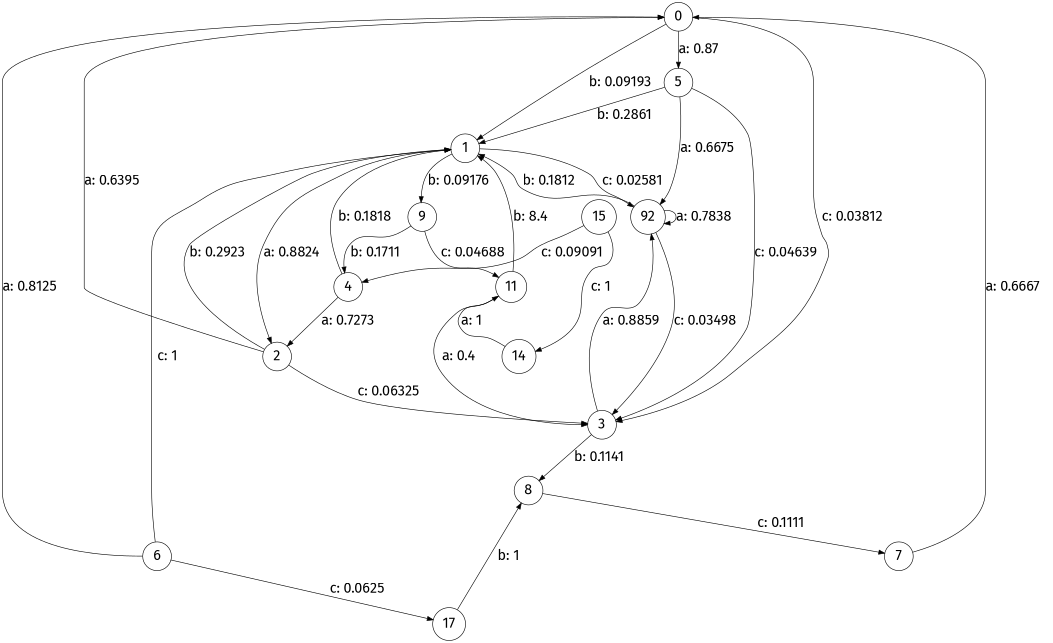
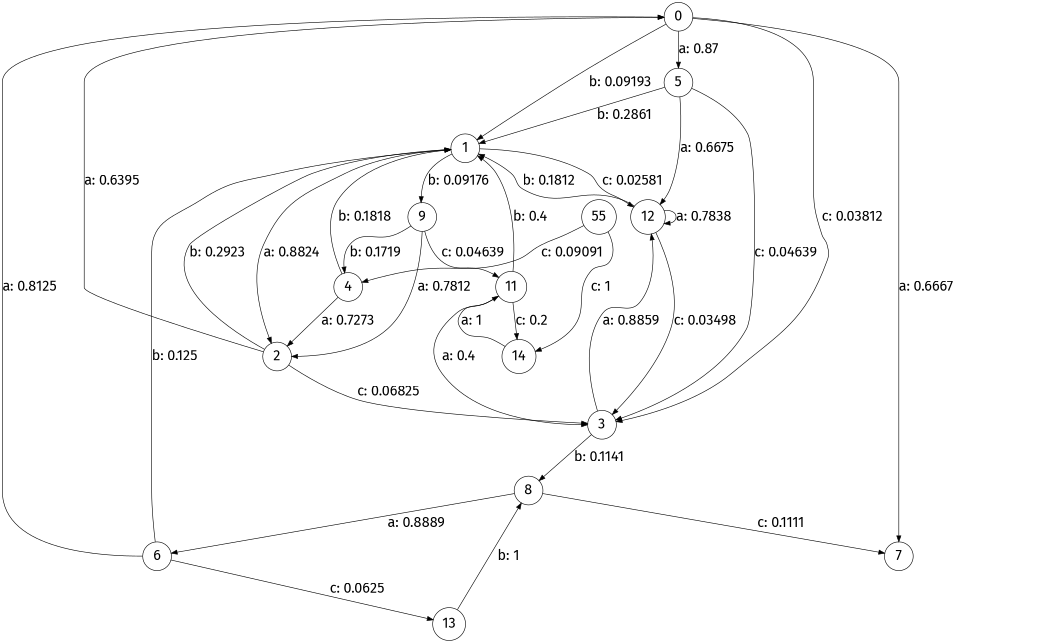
edge "7" -> "0": reversed
edge "11" -> "1": label "b: 8.4      " -> "b: 0.4      "
node "15": label "15" -> "55"
node "92": label "92" -> "12"
edge "9" -> "4": label "b: 0.1711   " -> "b: 0.1719   "
edge "9" -> "11": label "c: 0.04688  " -> "c: 0.04639  "
edge "11" -> "14": added, label "c: 0.2"
edge "9" -> "2": added, label "a: 0.7812"
edge "6" -> "1": label "c: 1        " -> "b: 0.125    "
edge "2" -> "3": label "c: 0.06325  " -> "c: 0.06825  "
edge "8" -> "6": added, label "a: 0.8889"
node "17": label "17" -> "13"
